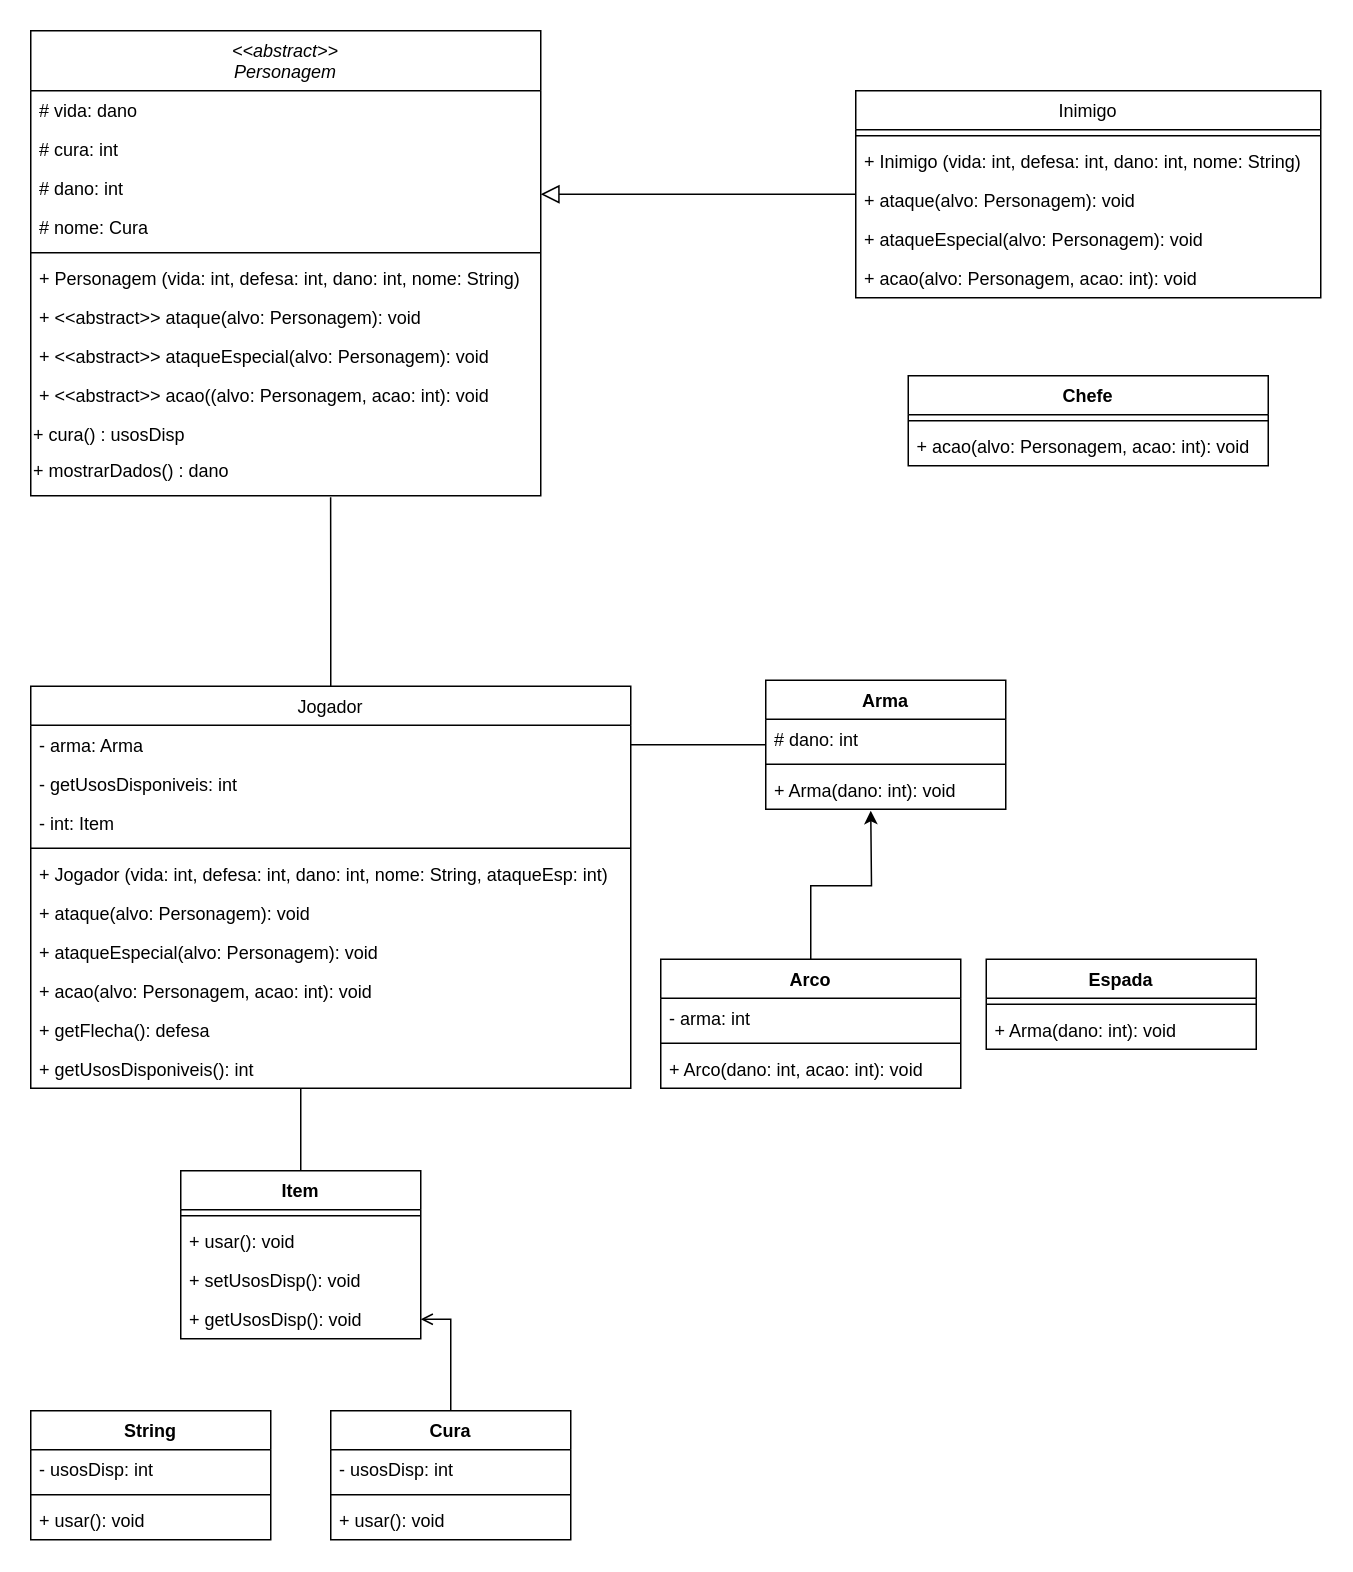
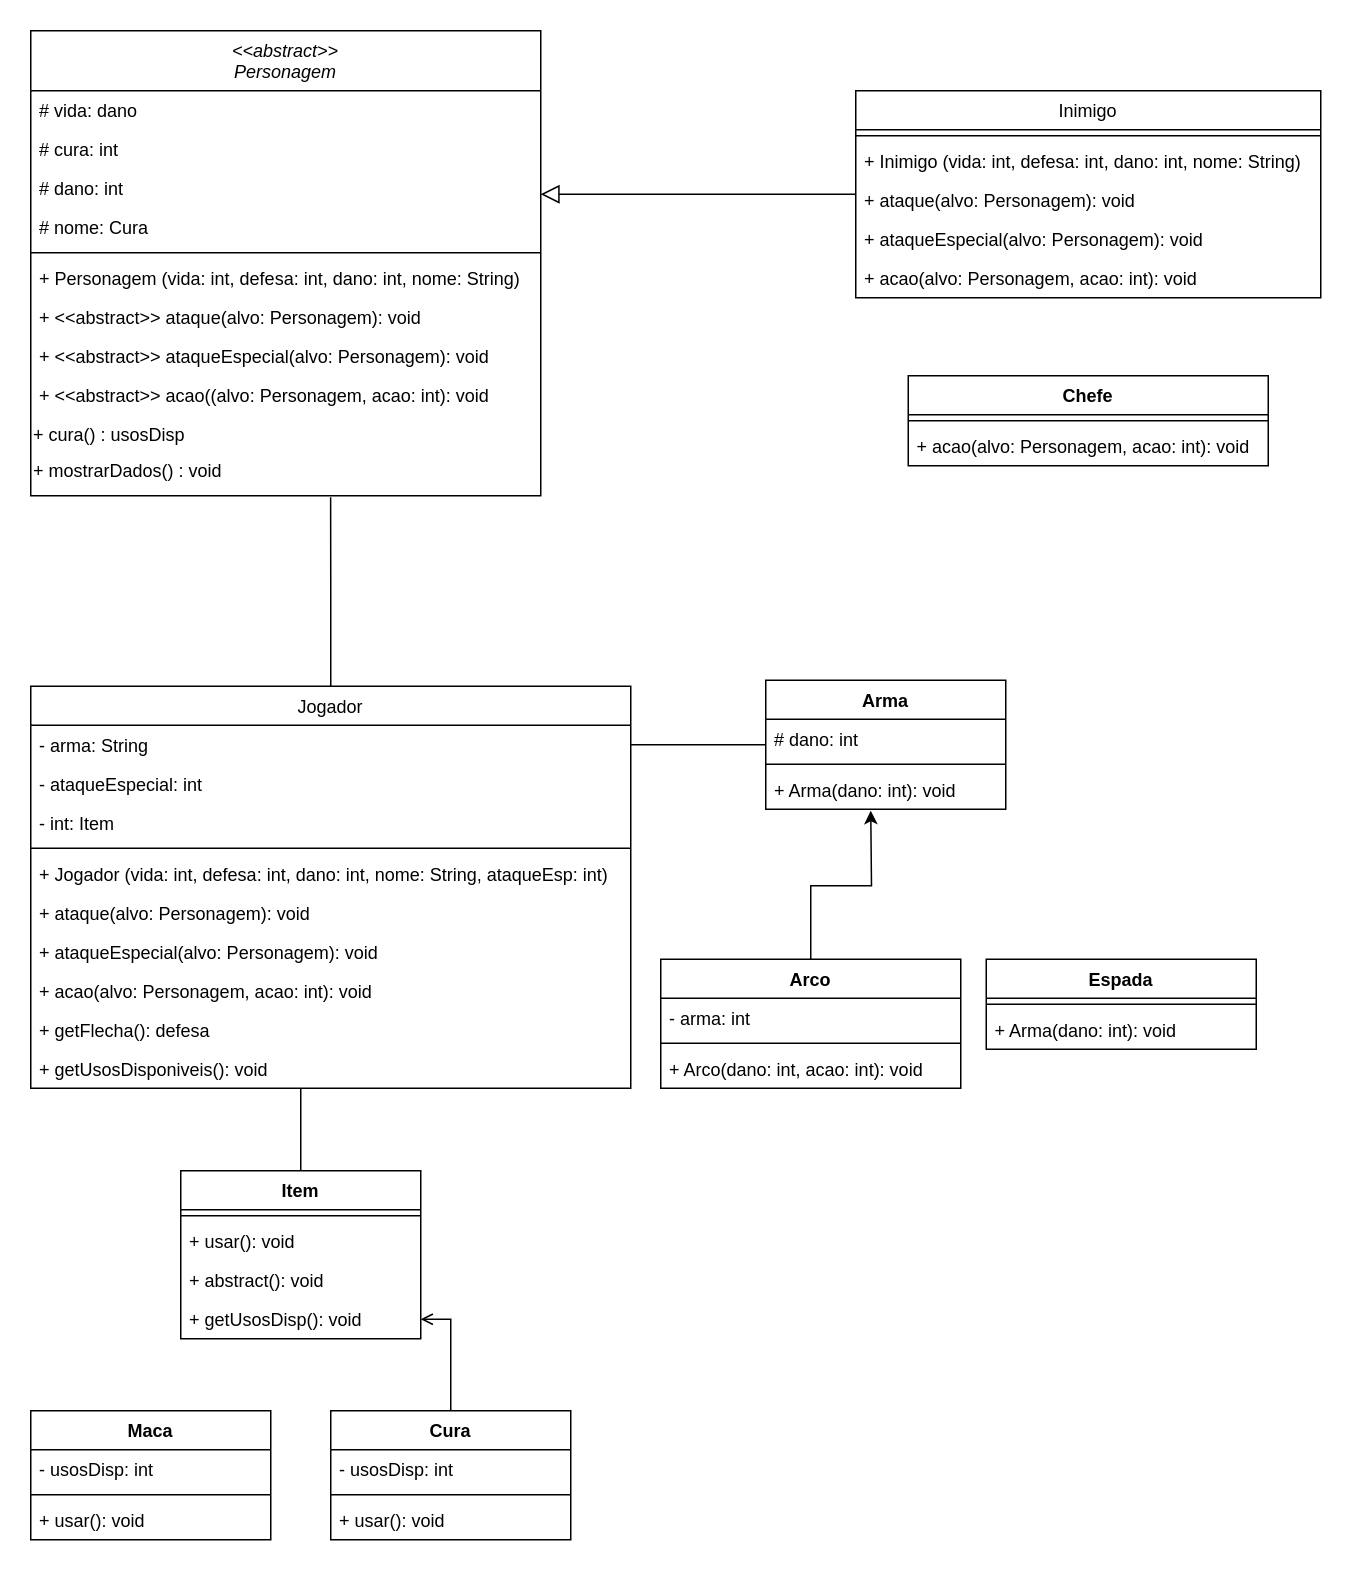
node "+ mostrarDados() : dano": label "+ mostrarDados() : dano" -> "+ mostrarDados() : void"
node "- arma: Arma": label "- arma: Arma" -> "- arma: String"
node "- getUsosDisponiveis: int": label "- getUsosDisponiveis: int" -> "- ataqueEspecial: int"
node "+ getUsosDisponiveis(): int": label "+ getUsosDisponiveis(): int" -> "+ getUsosDisponiveis(): void"
node "+ setUsosDisp(): void": label "+ setUsosDisp(): void" -> "+ abstract(): void"
node "String": label "String" -> "Maca"
